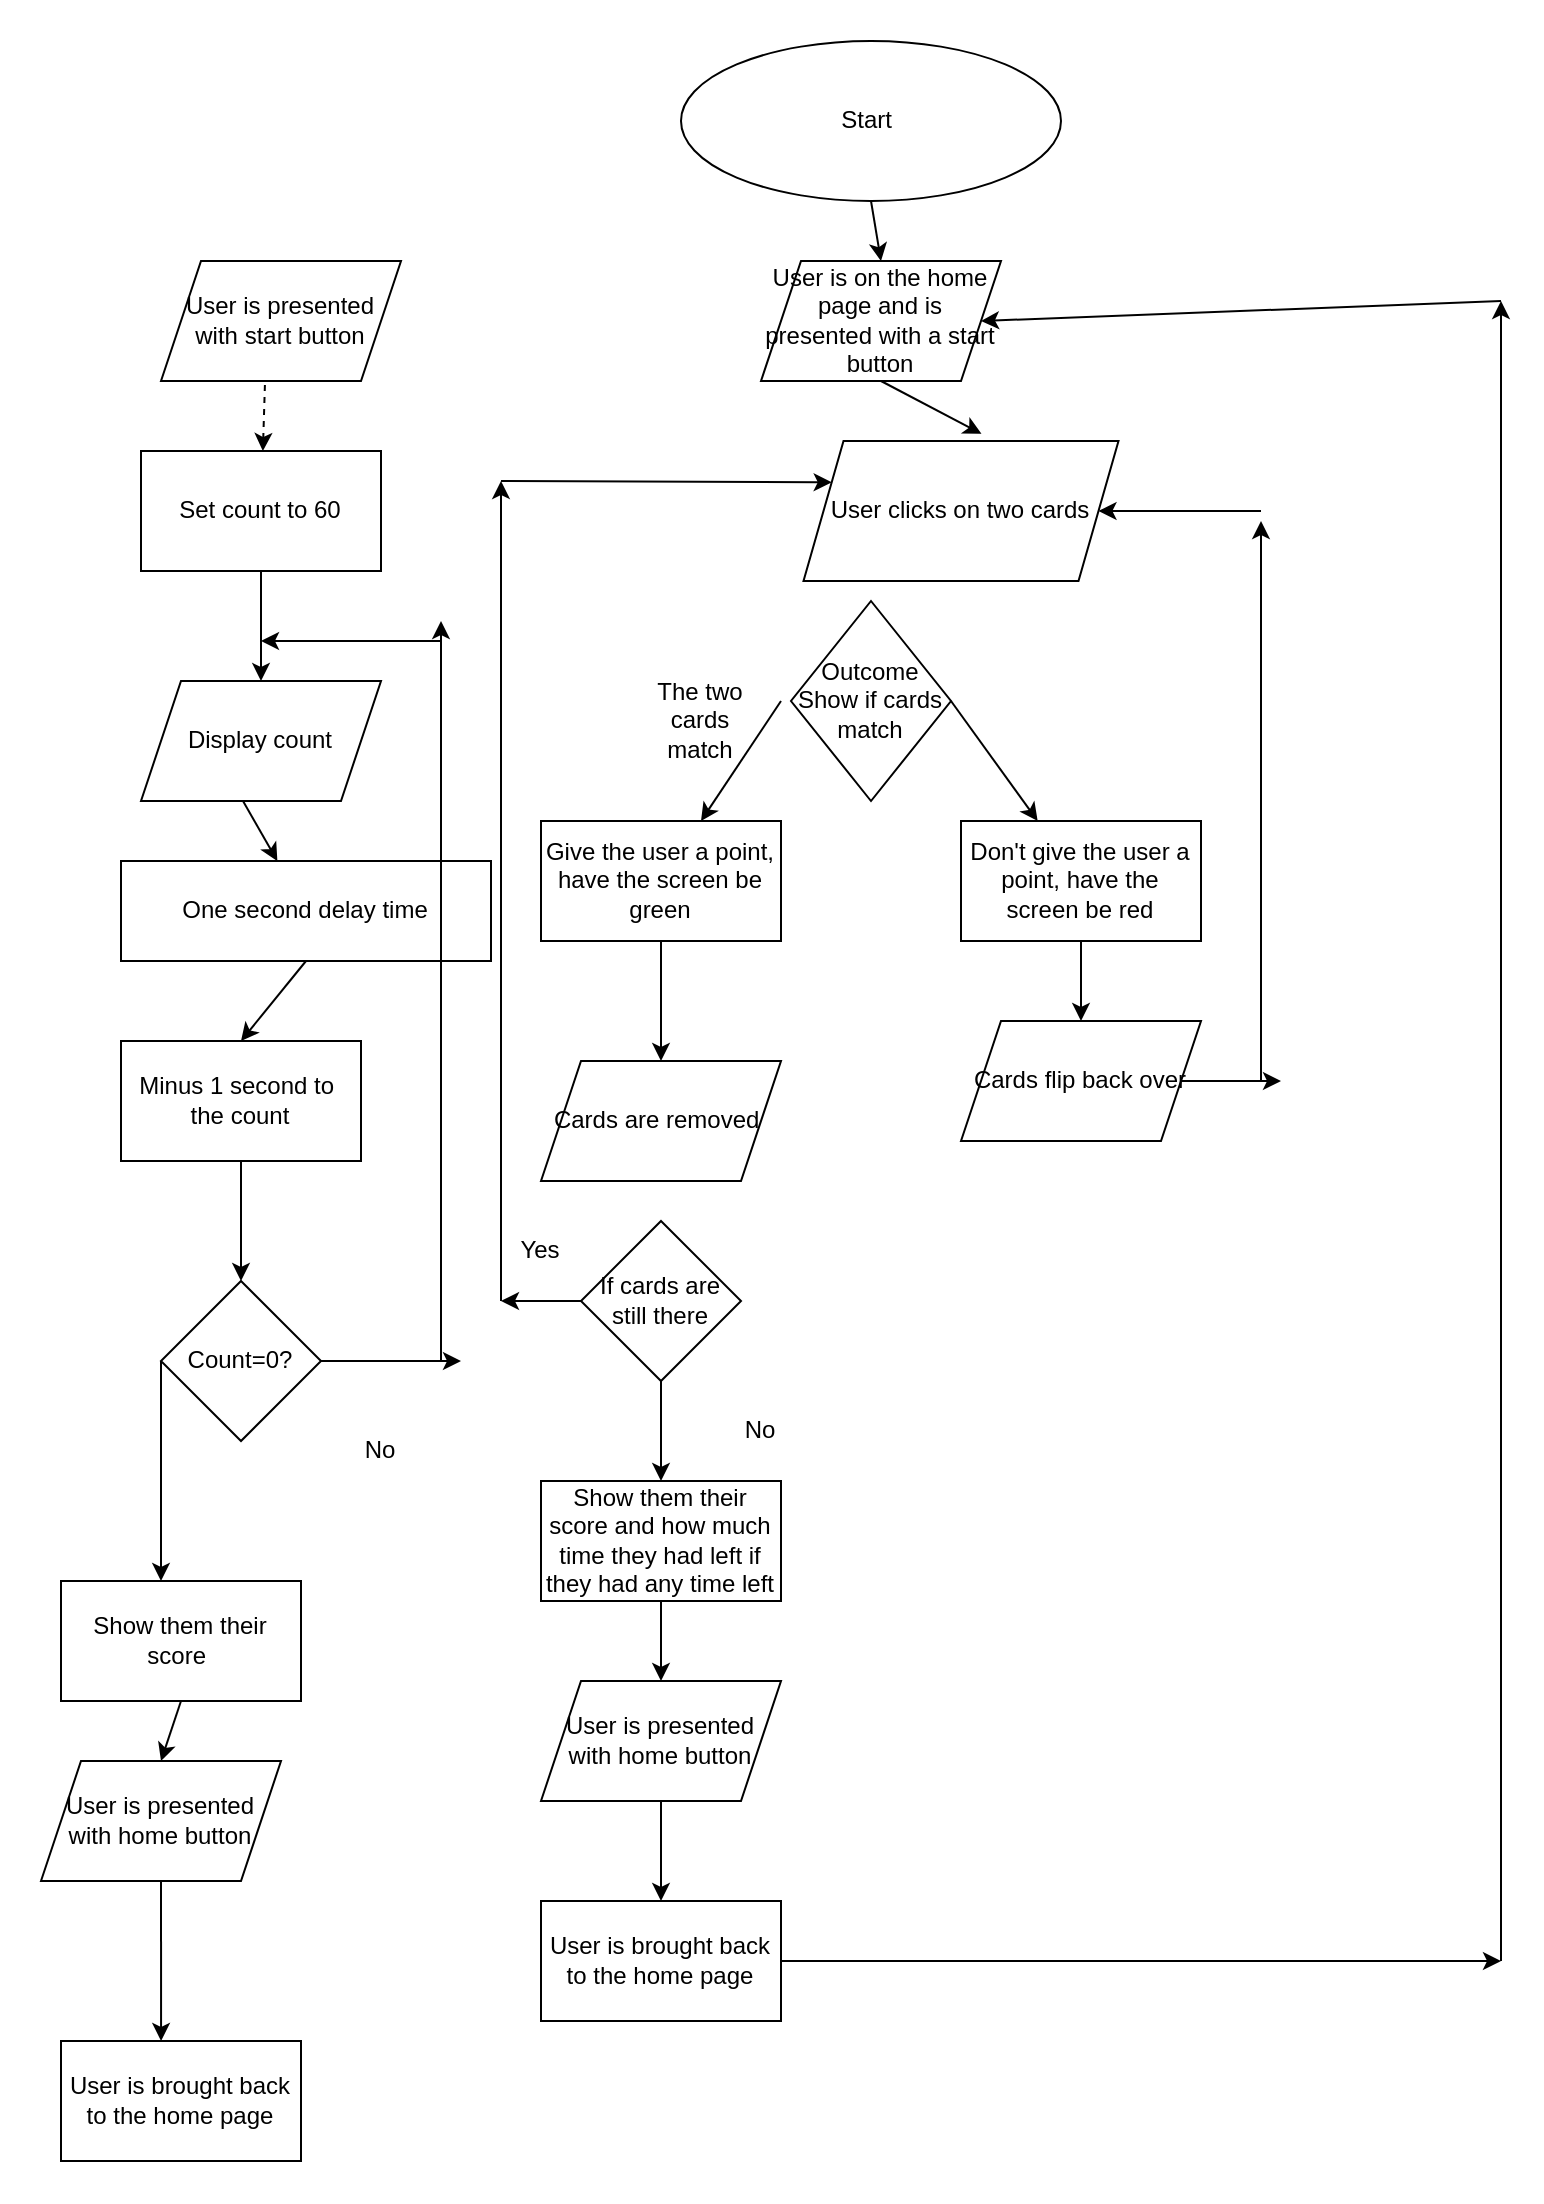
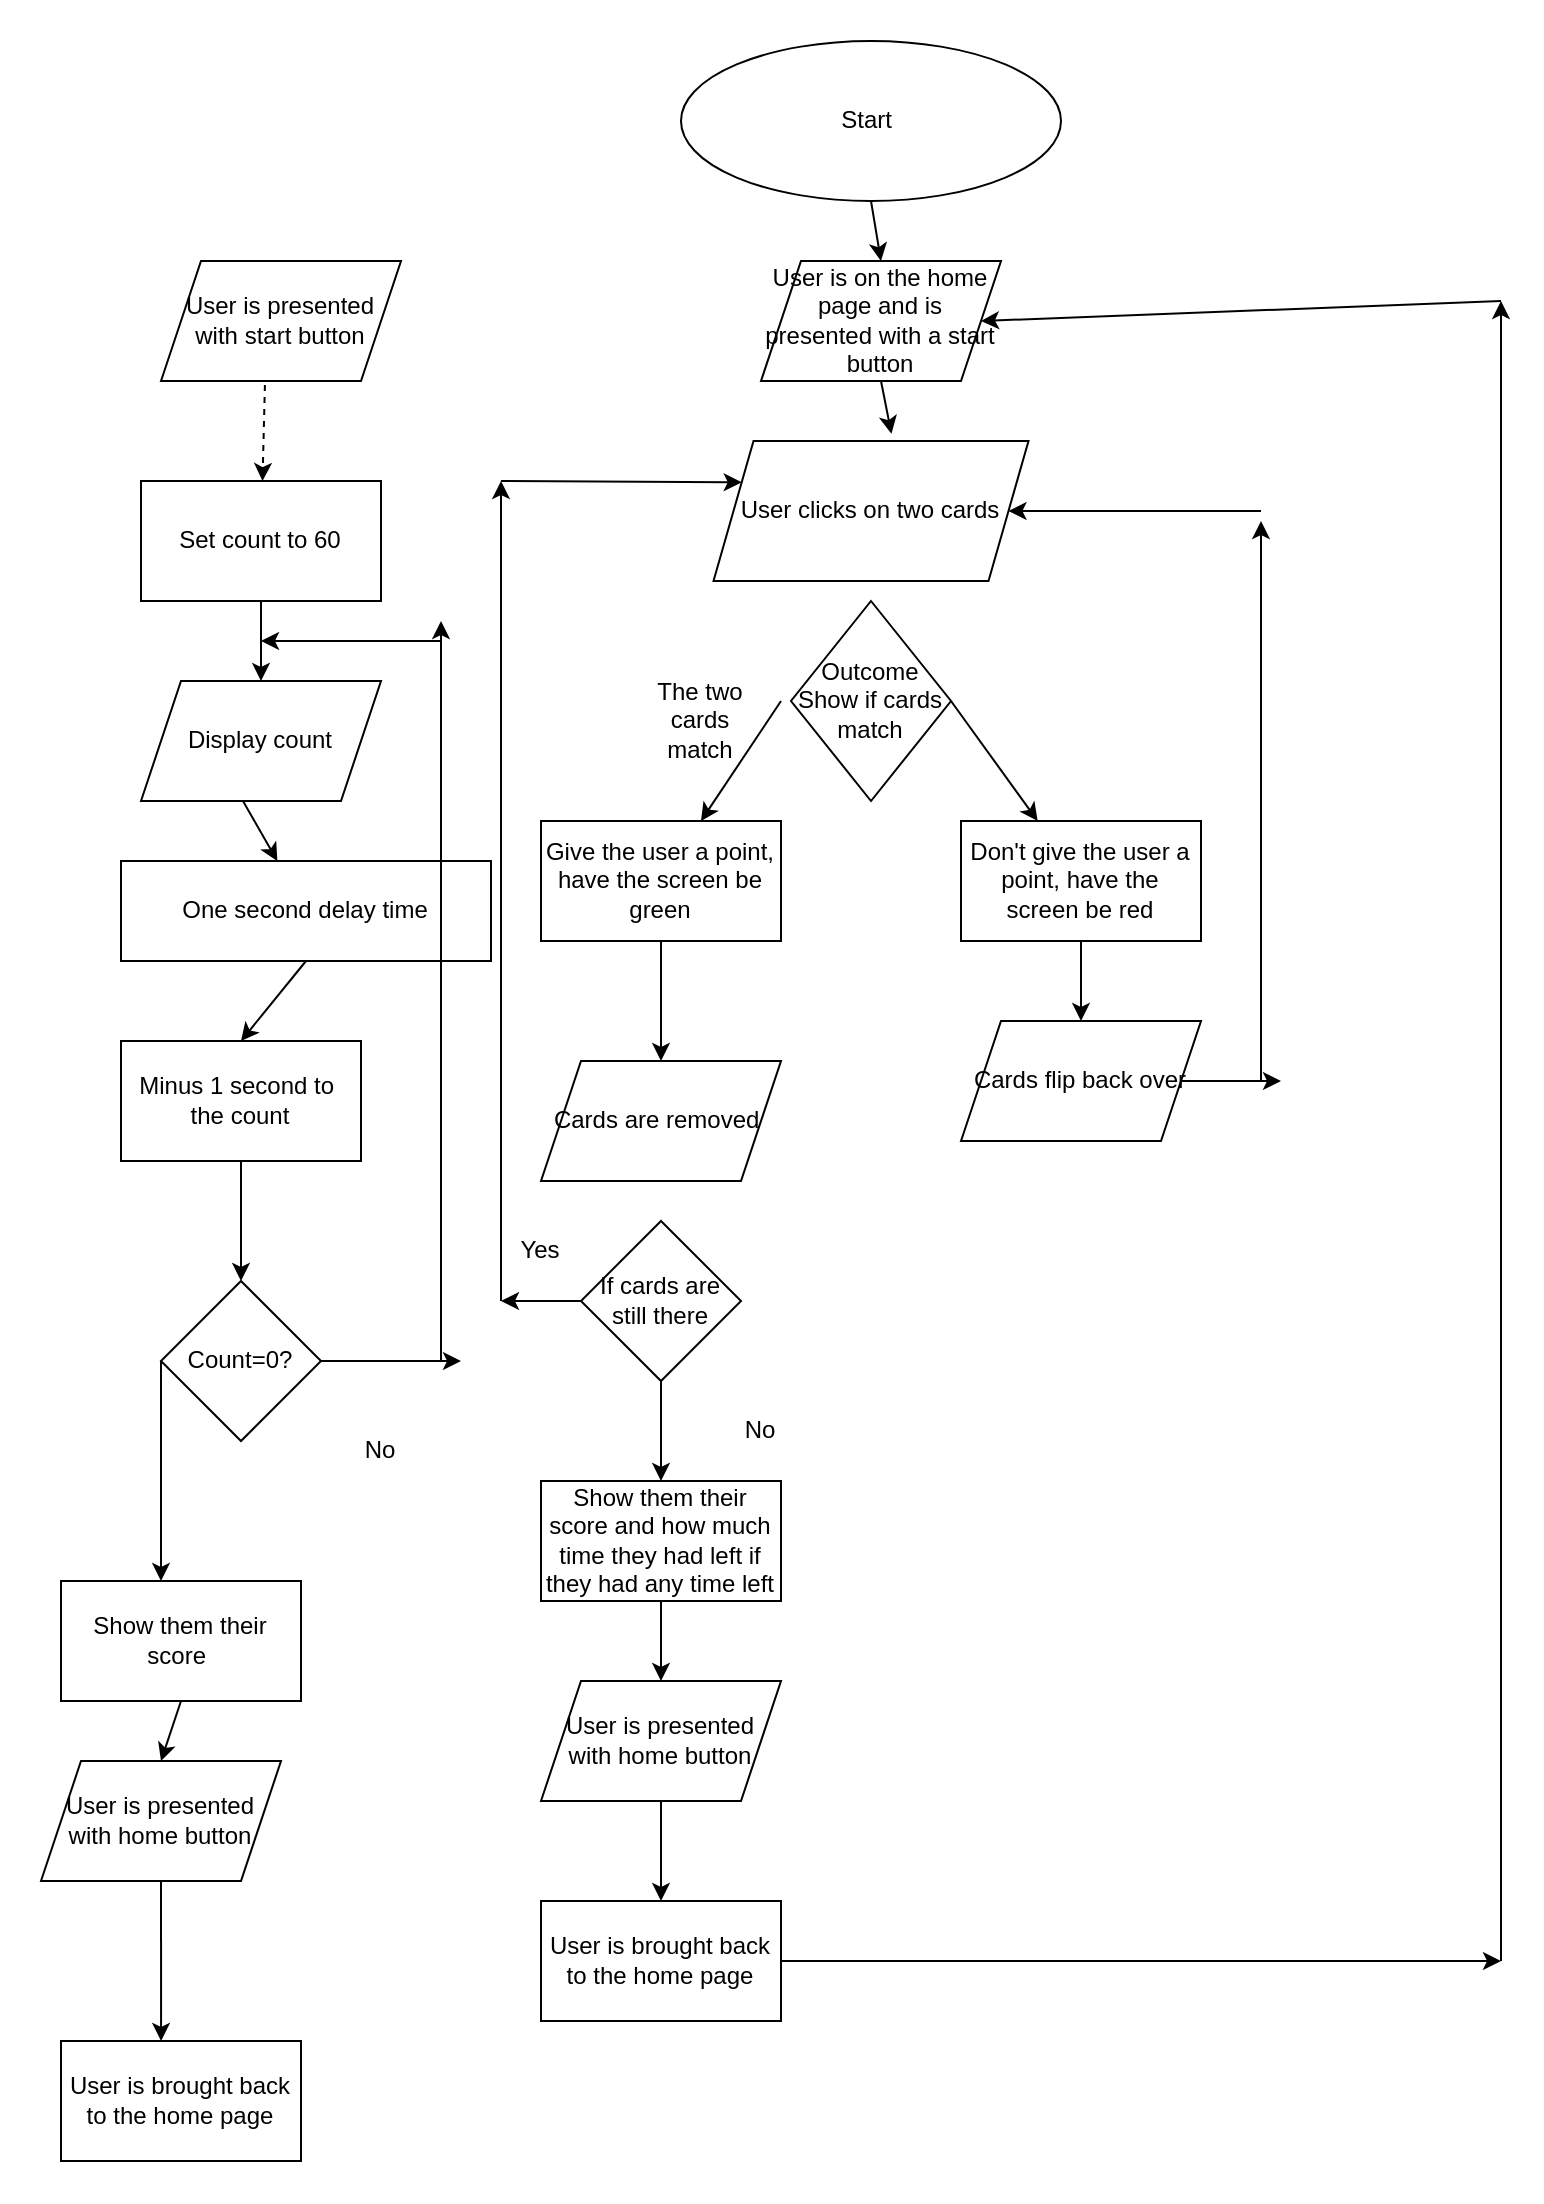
node "Set count to 60": moved (261, 511) -> (261, 541)
node "User clicks on two cards": moved (961, 511) -> (871, 511)
